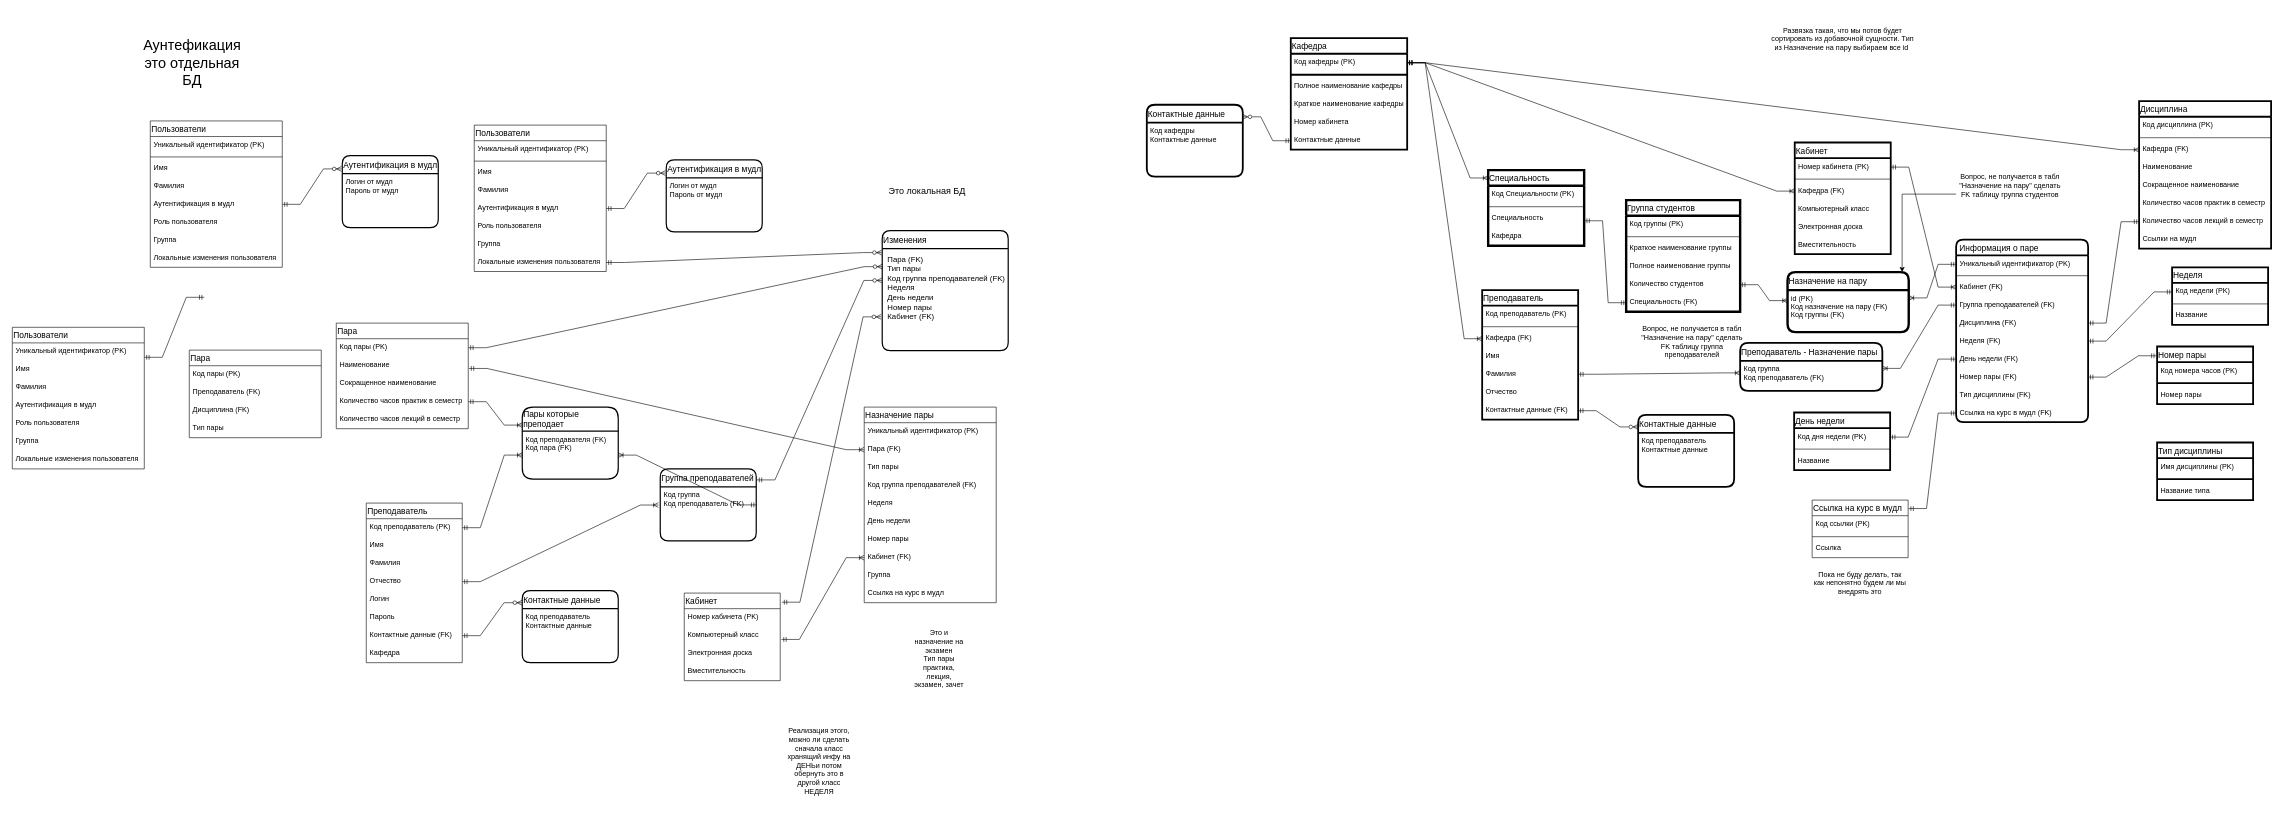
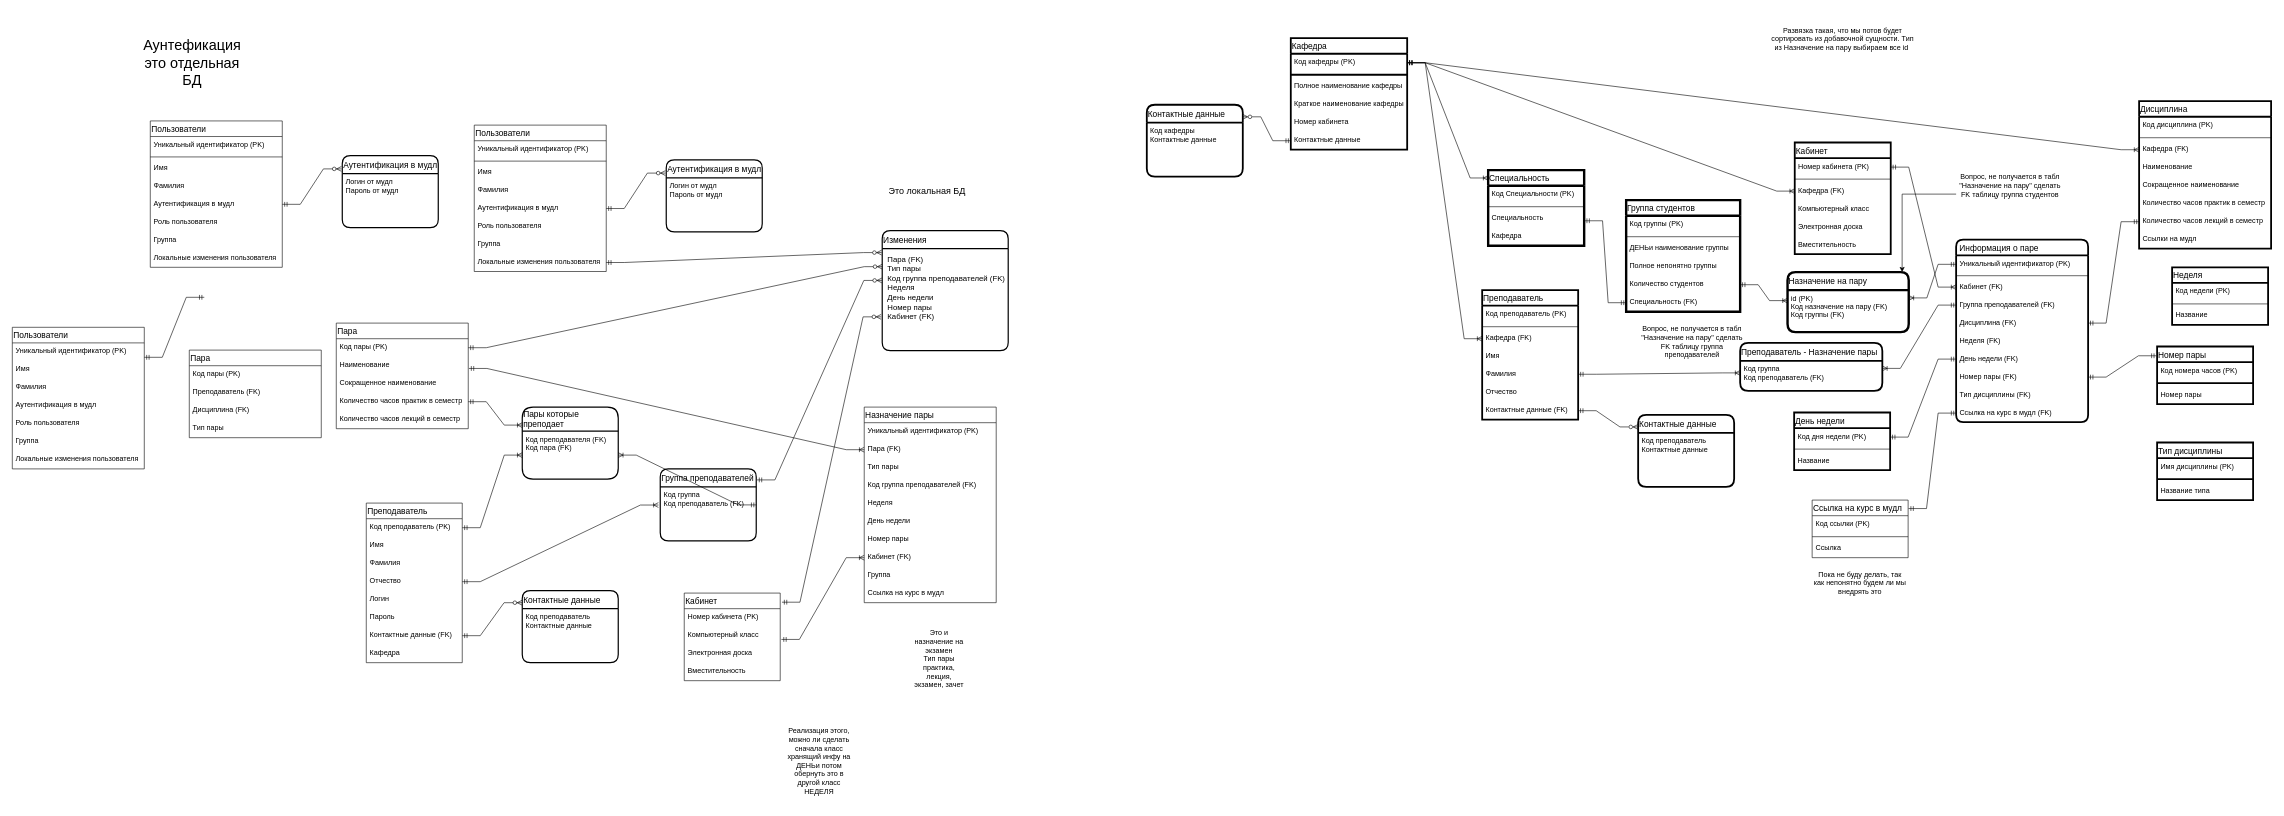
node "Краткое наименование группы": label "Краткое наименование группы" -> "ДЕНЬи наименование группы"
node "Полное наименование группы": label "Полное наименование группы" -> "Полное непонятно группы"
edge "Код недели (PK)" -- "Неделя (FK)": removed
